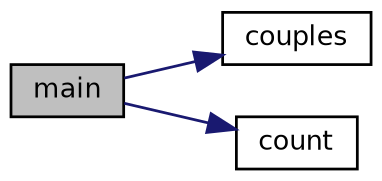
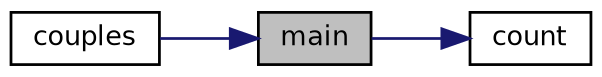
edge "main" -> "couples": reversed
